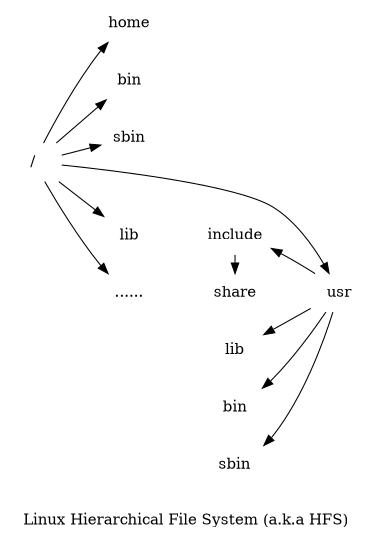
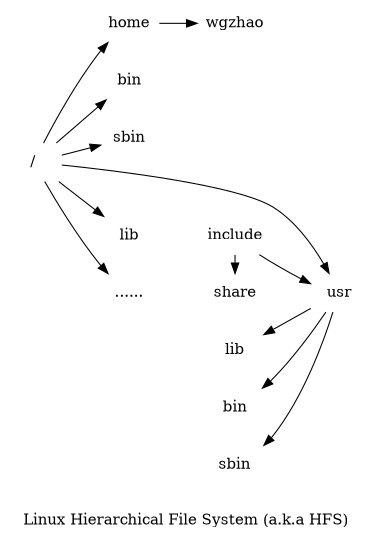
node "wgzhao": added
edge "usr" -> "include": reversed
